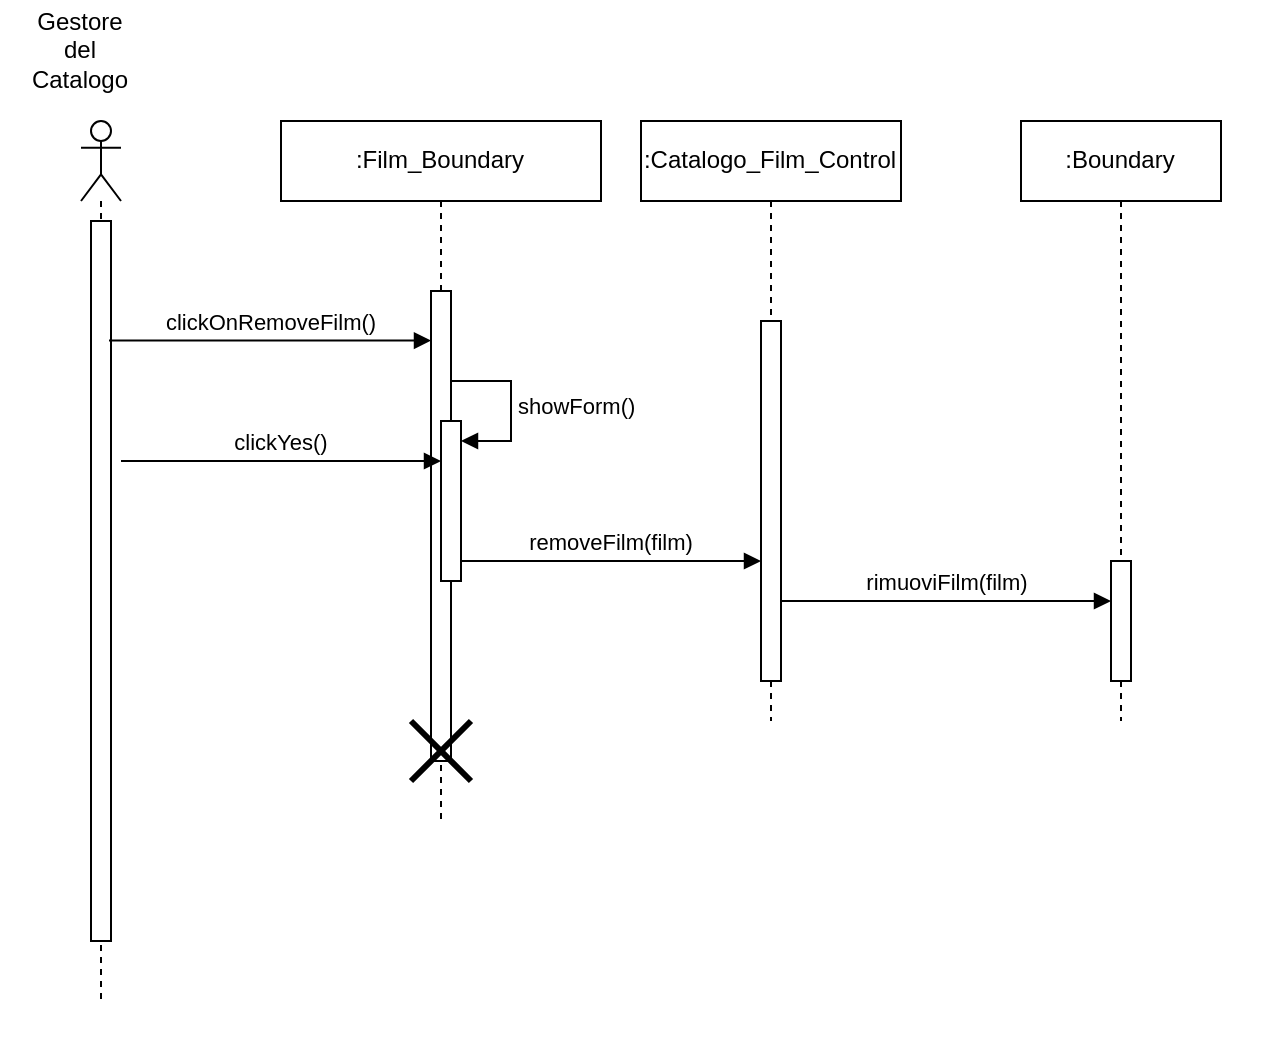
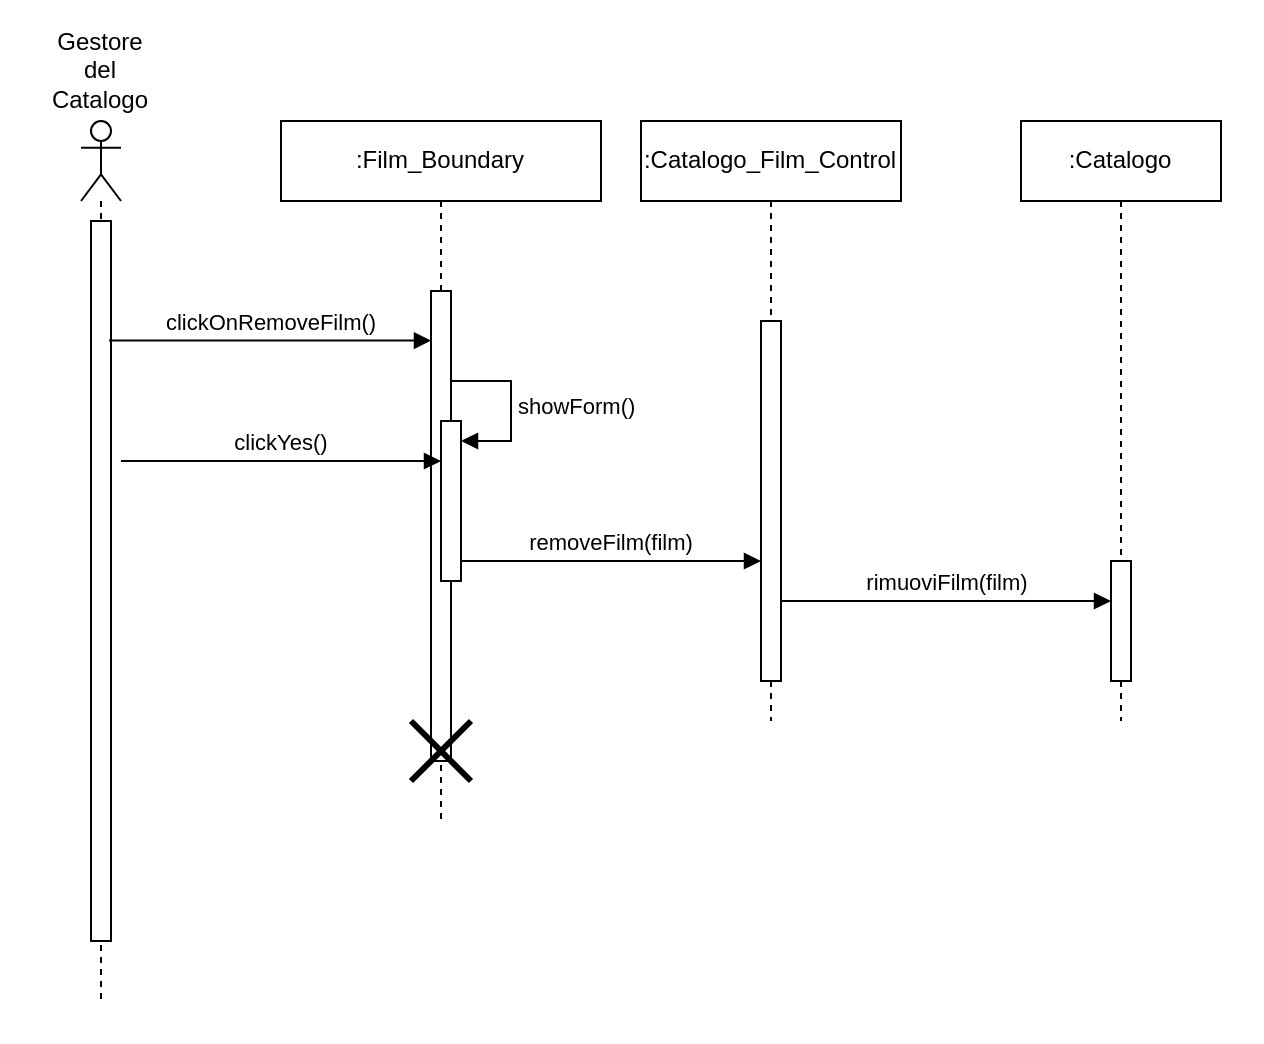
node "Gestore del Catalogo": moved (81, 51) -> (101, 71)
node ":Boundary": label ":Boundary" -> ":Catalogo"
